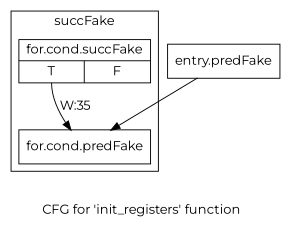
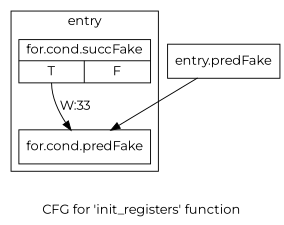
cluster "succFake": label "succFake" -> "entry"
edge "for.cond.succFake" -> "for.cond.predFake": label "W:35" -> "W:33"
